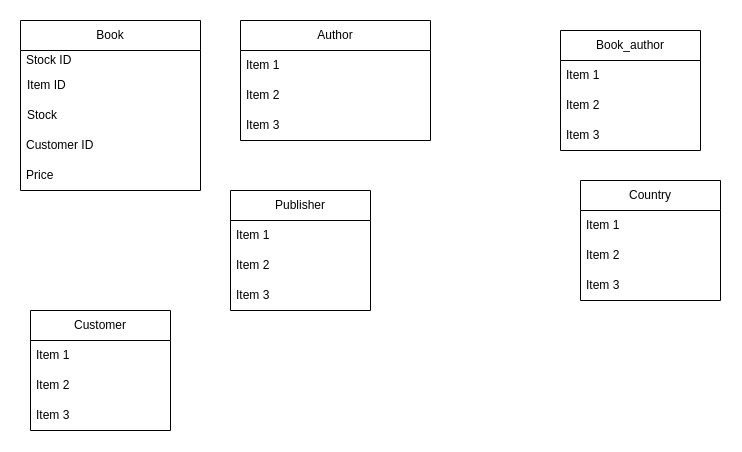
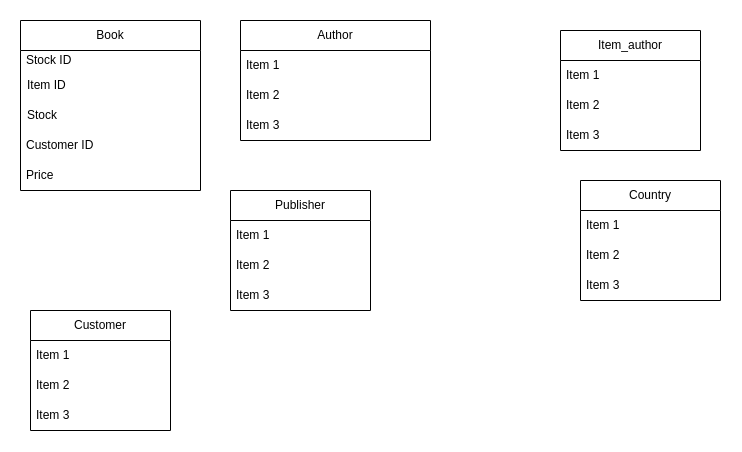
node "Book_author": label "Book_author" -> "Item_author"
